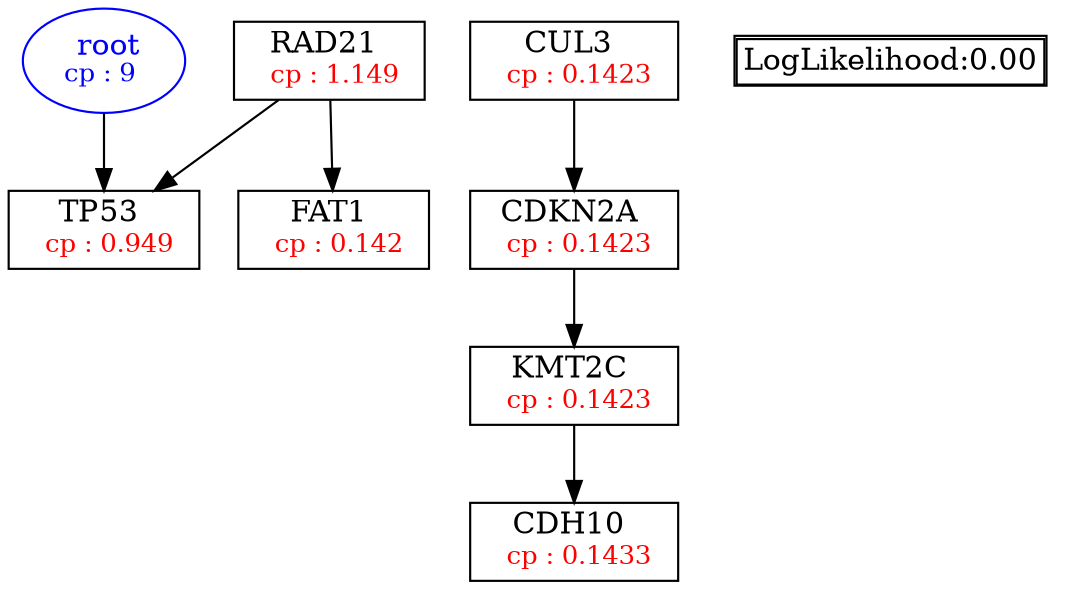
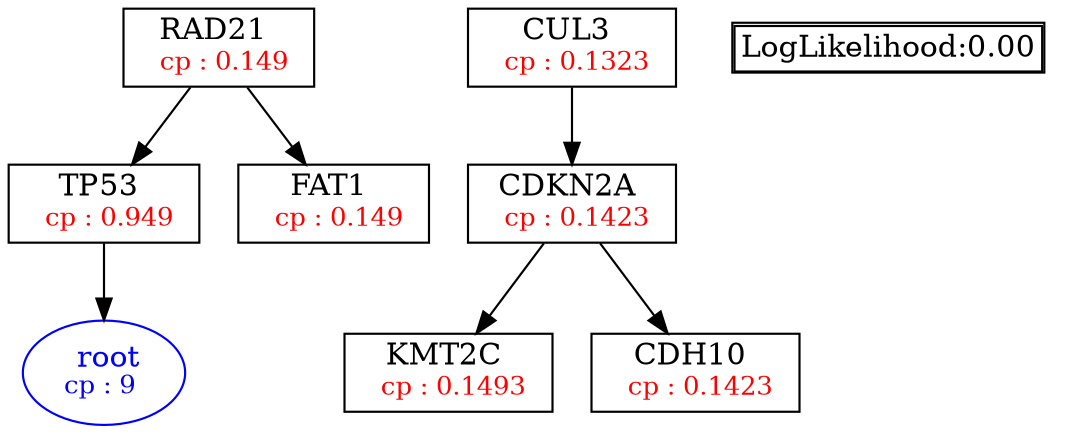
node "RAD21": text "cp : 1.149" -> "cp : 0.149"
node "CUL3": text "cp : 0.1423" -> "cp : 0.1323"
edge "root" -> "TP53": reversed
node "FAT1": text "cp : 0.142" -> "cp : 0.149"
node "KMT2C": text "cp : 0.1423" -> "cp : 0.1493"
edge "KMT2C" -> "CDH10": now "CDKN2A" -> "CDH10"
node "CDH10": text "cp : 0.1433" -> "cp : 0.1423"
